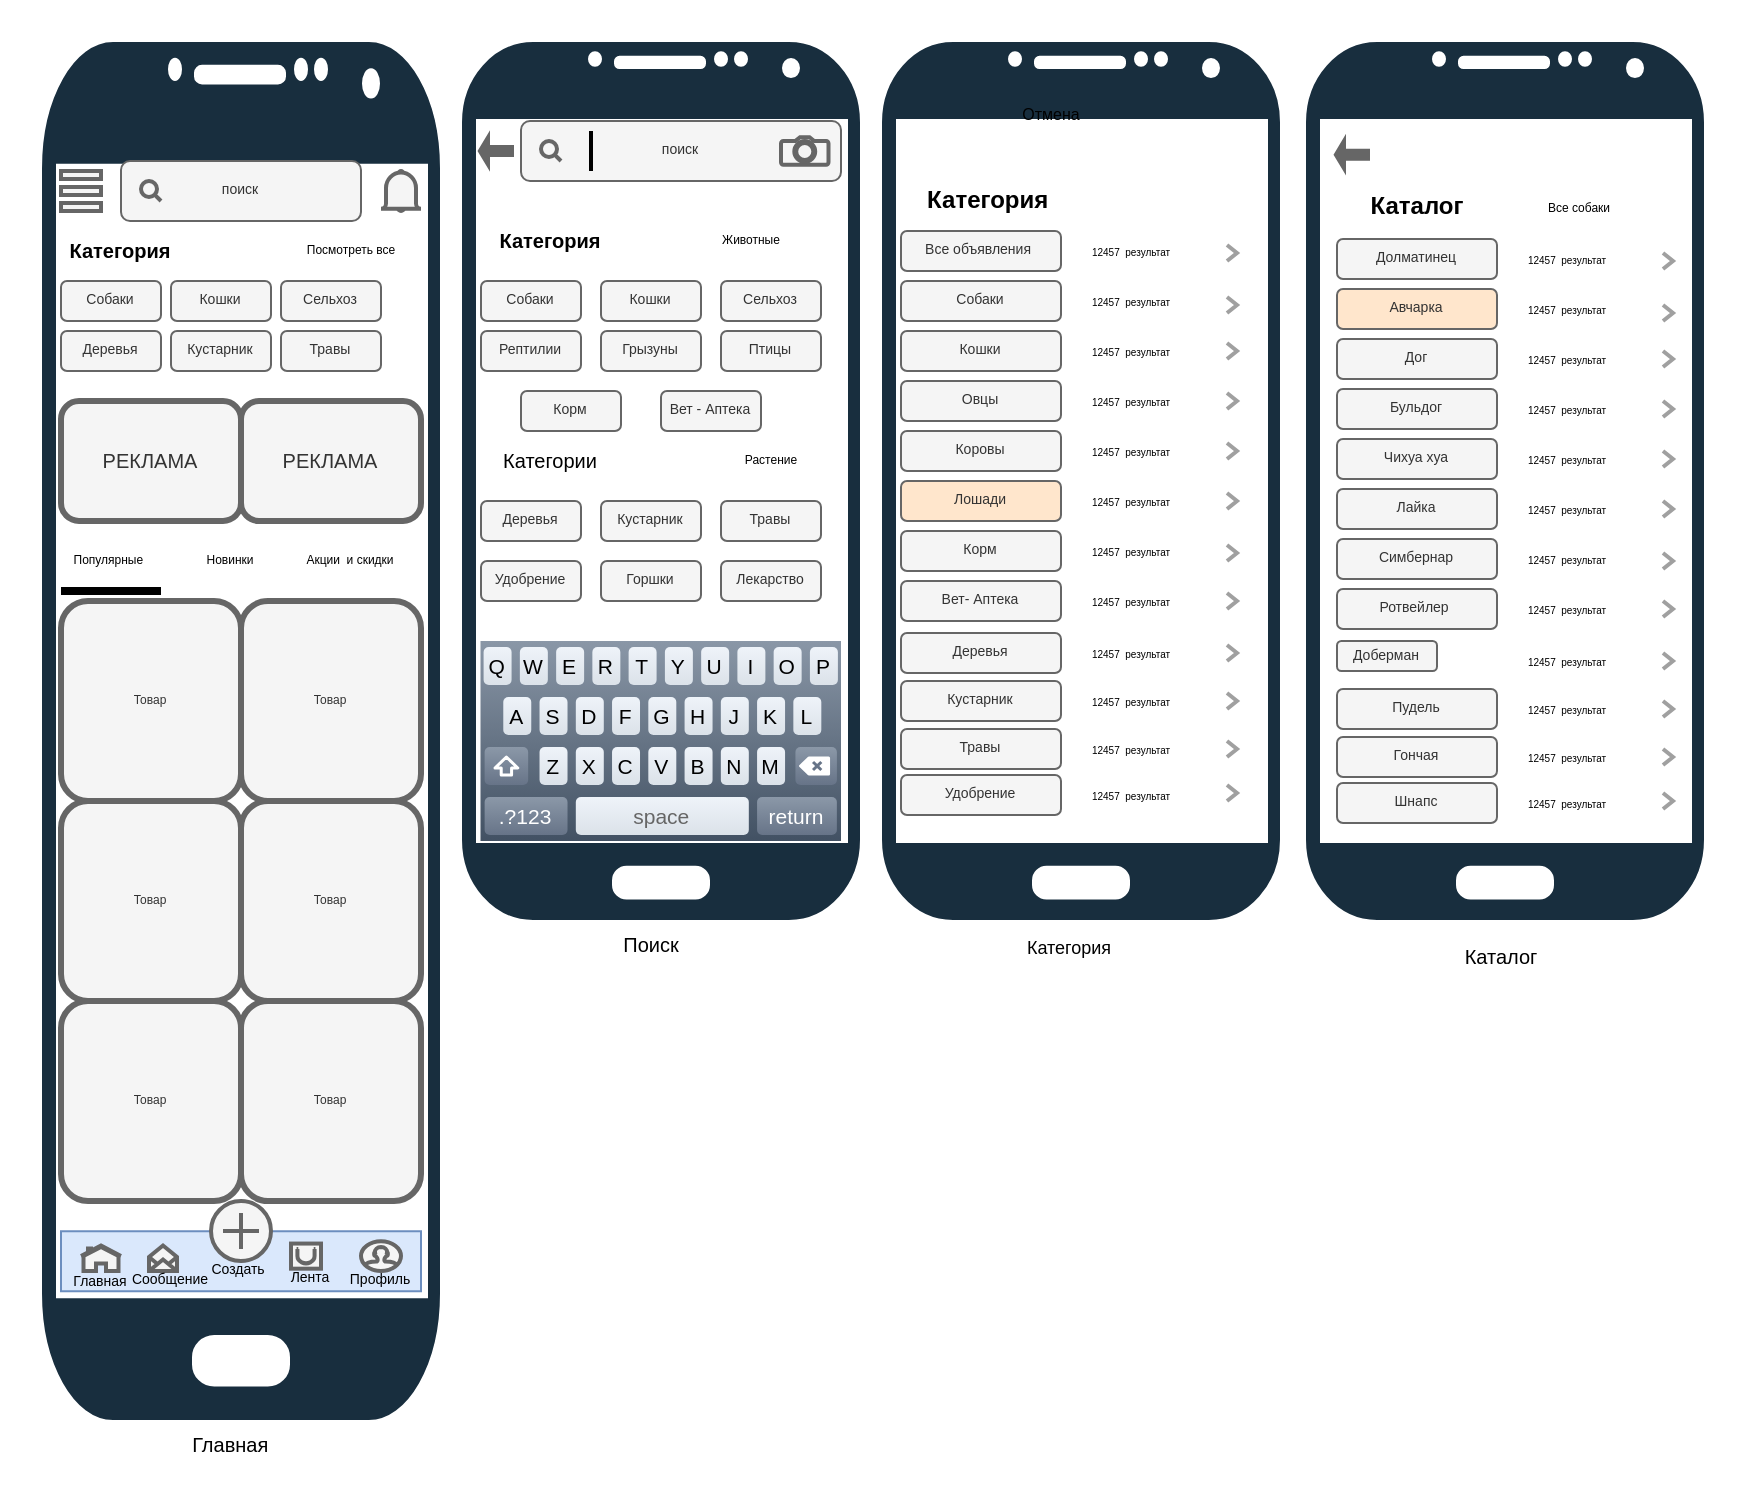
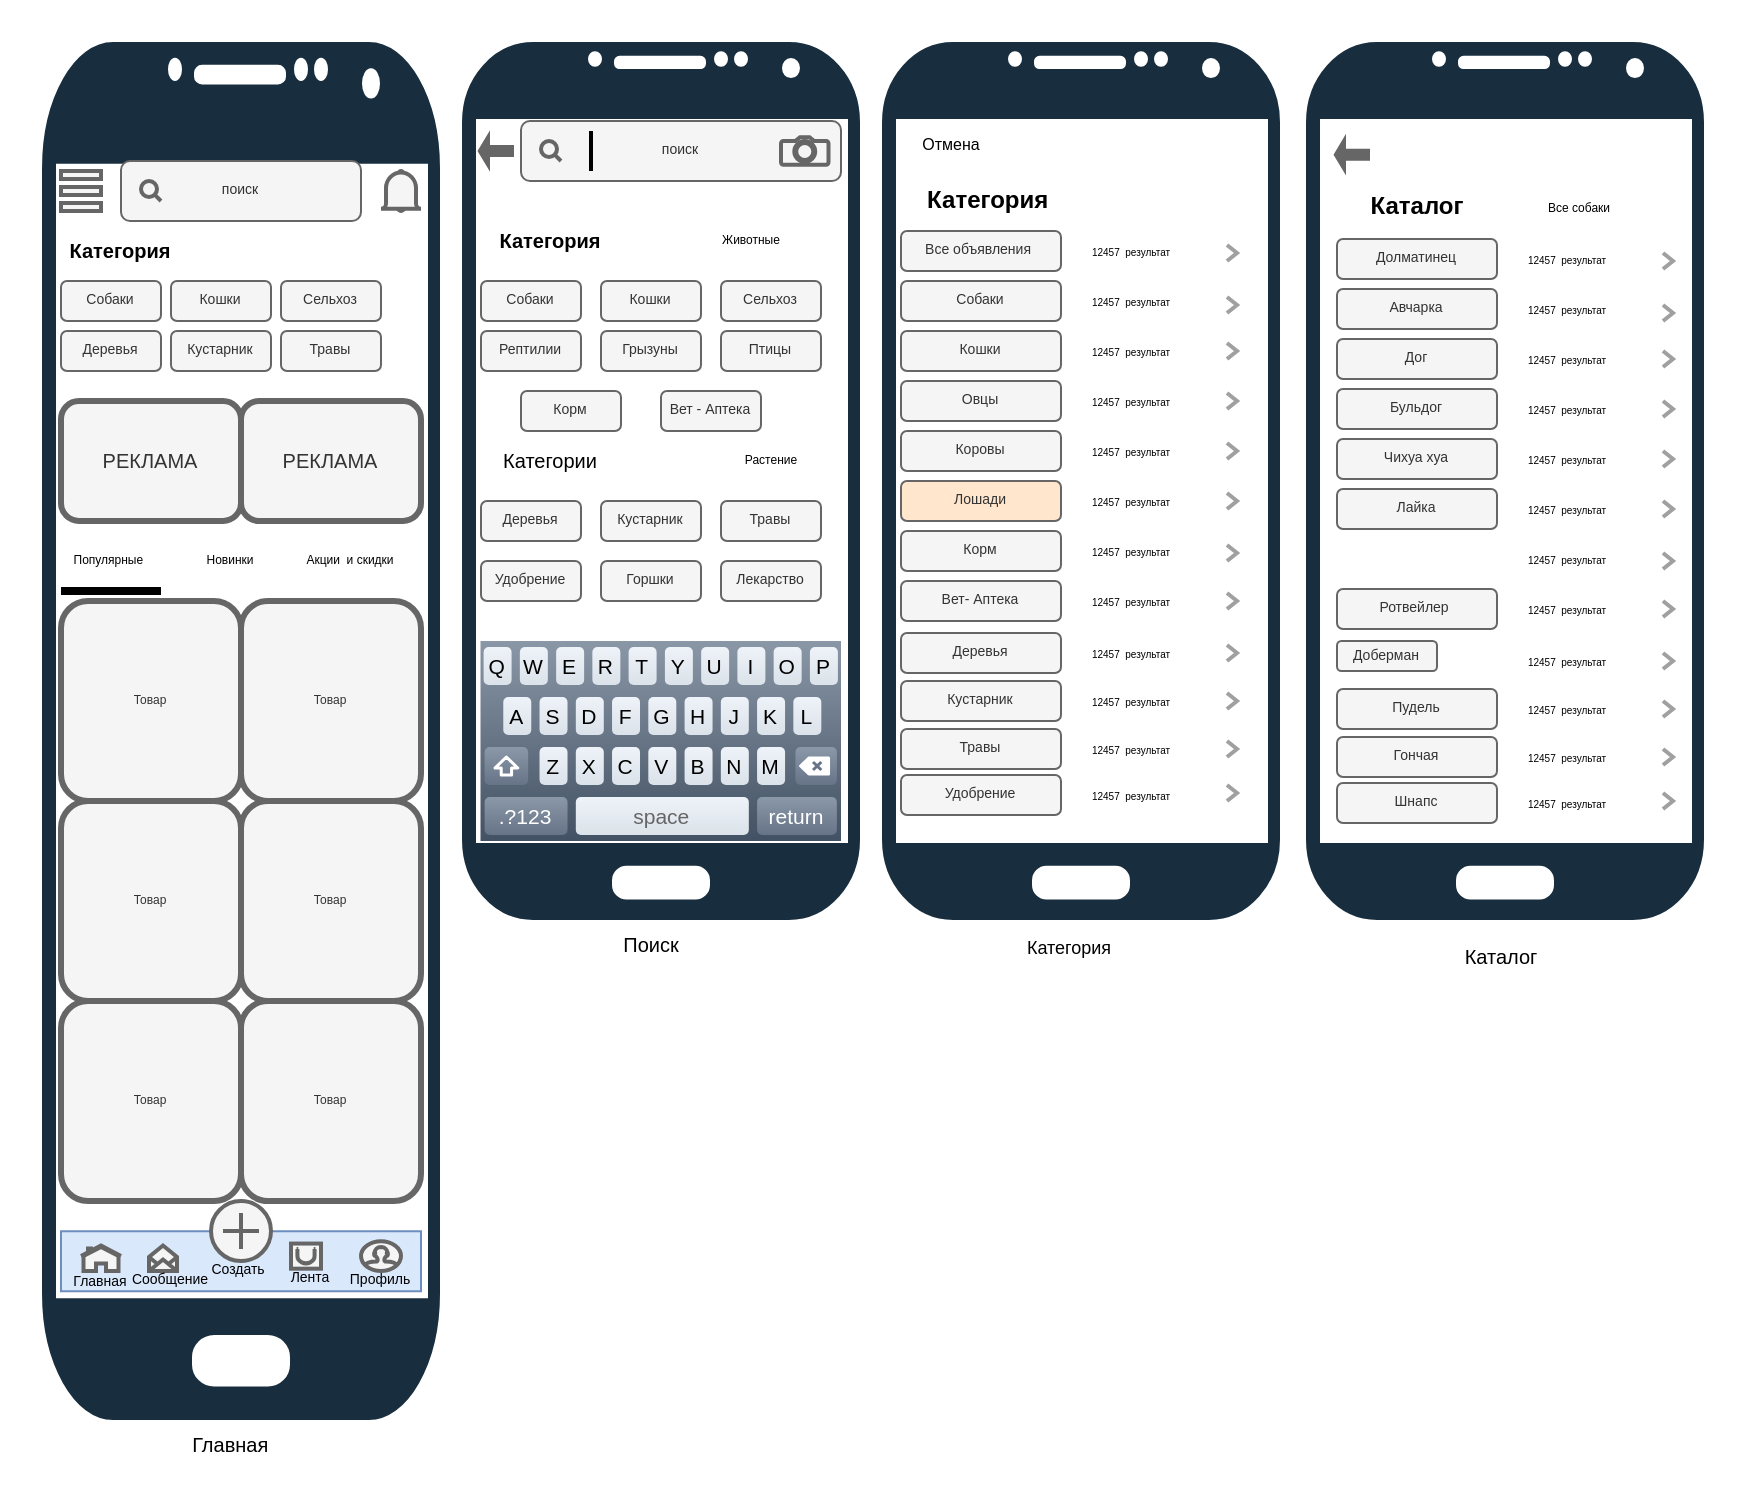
node "Отмена": moved (1051, 115) -> (951, 145)
node "Посмотреть все": removed
node "Авчарка": fillcolor #ffe6cc -> #f5f5f5
node "Симбернар": removed
